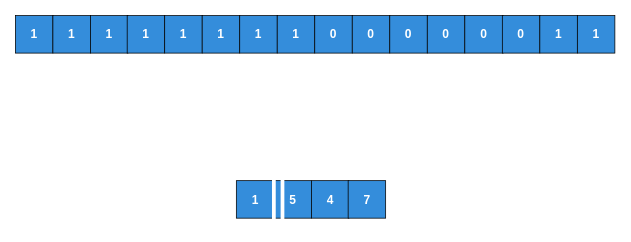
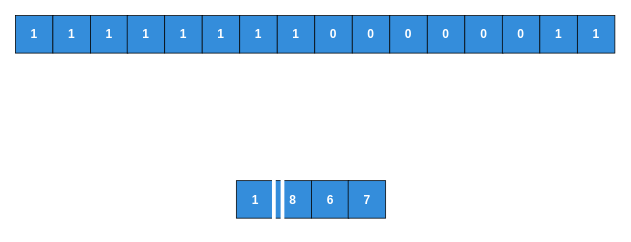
node "5": label "5" -> "8"
node "4": label "4" -> "6"
